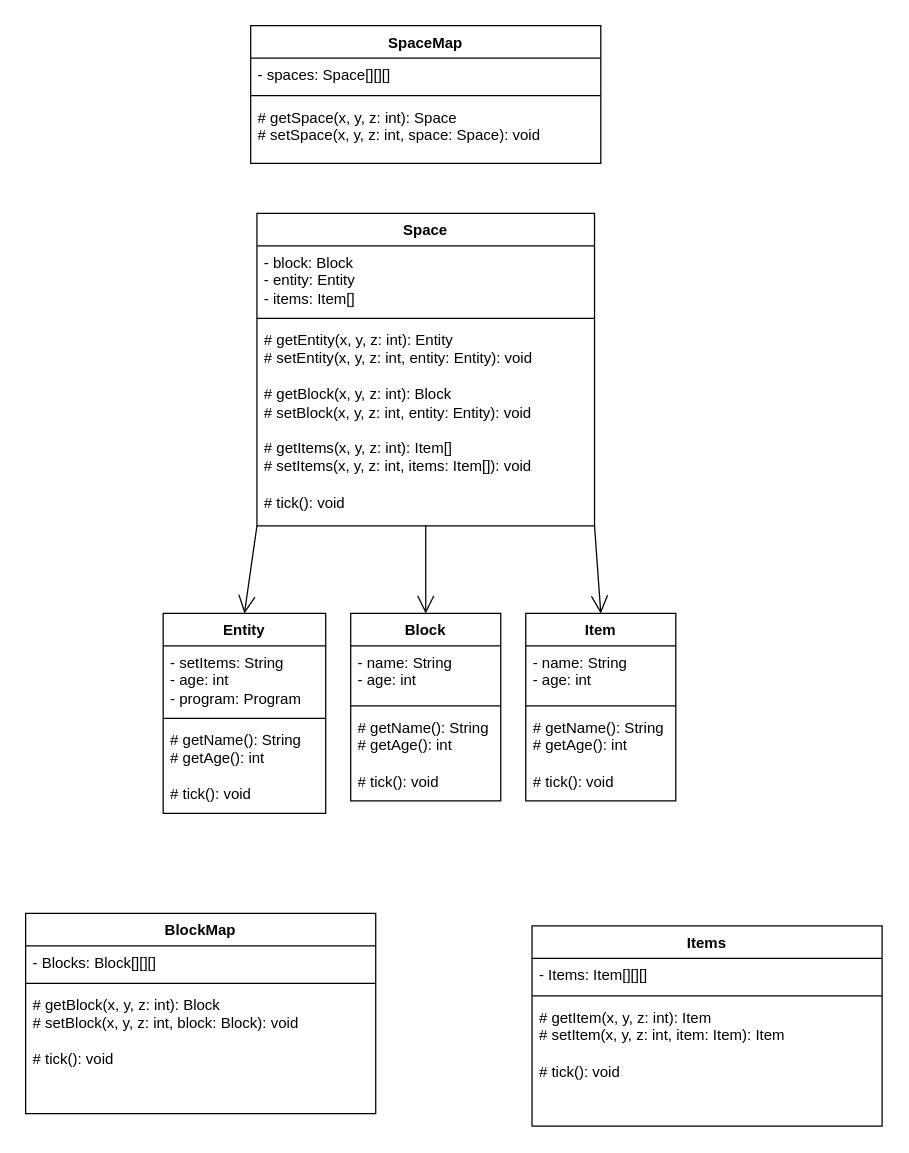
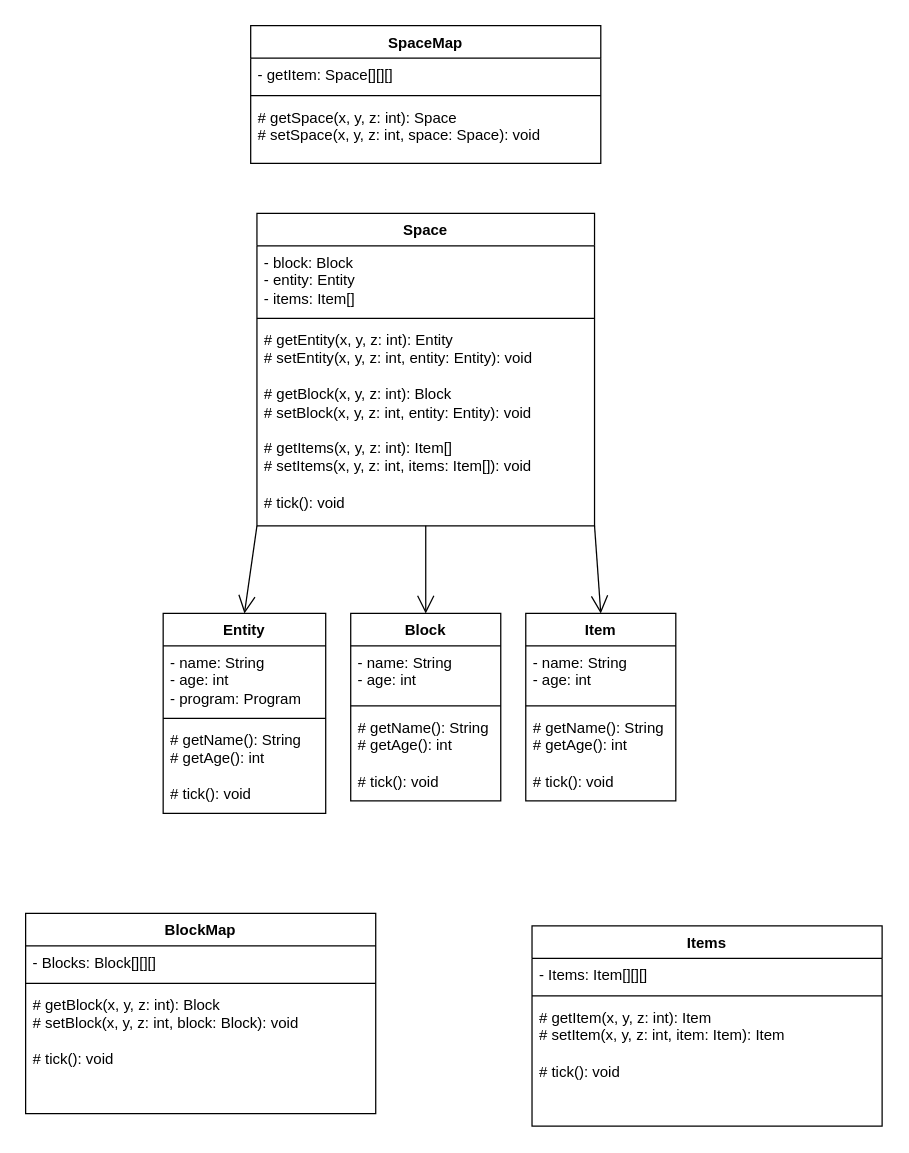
node "- spaces: Space[][][]": label "- spaces: Space[][][]" -> "- getItem: Space[][][]"
node "- setItems: String - age: int - program: Program": label "- setItems: String - age: int - program: Program" -> "- name: String - age: int - program: Program"
